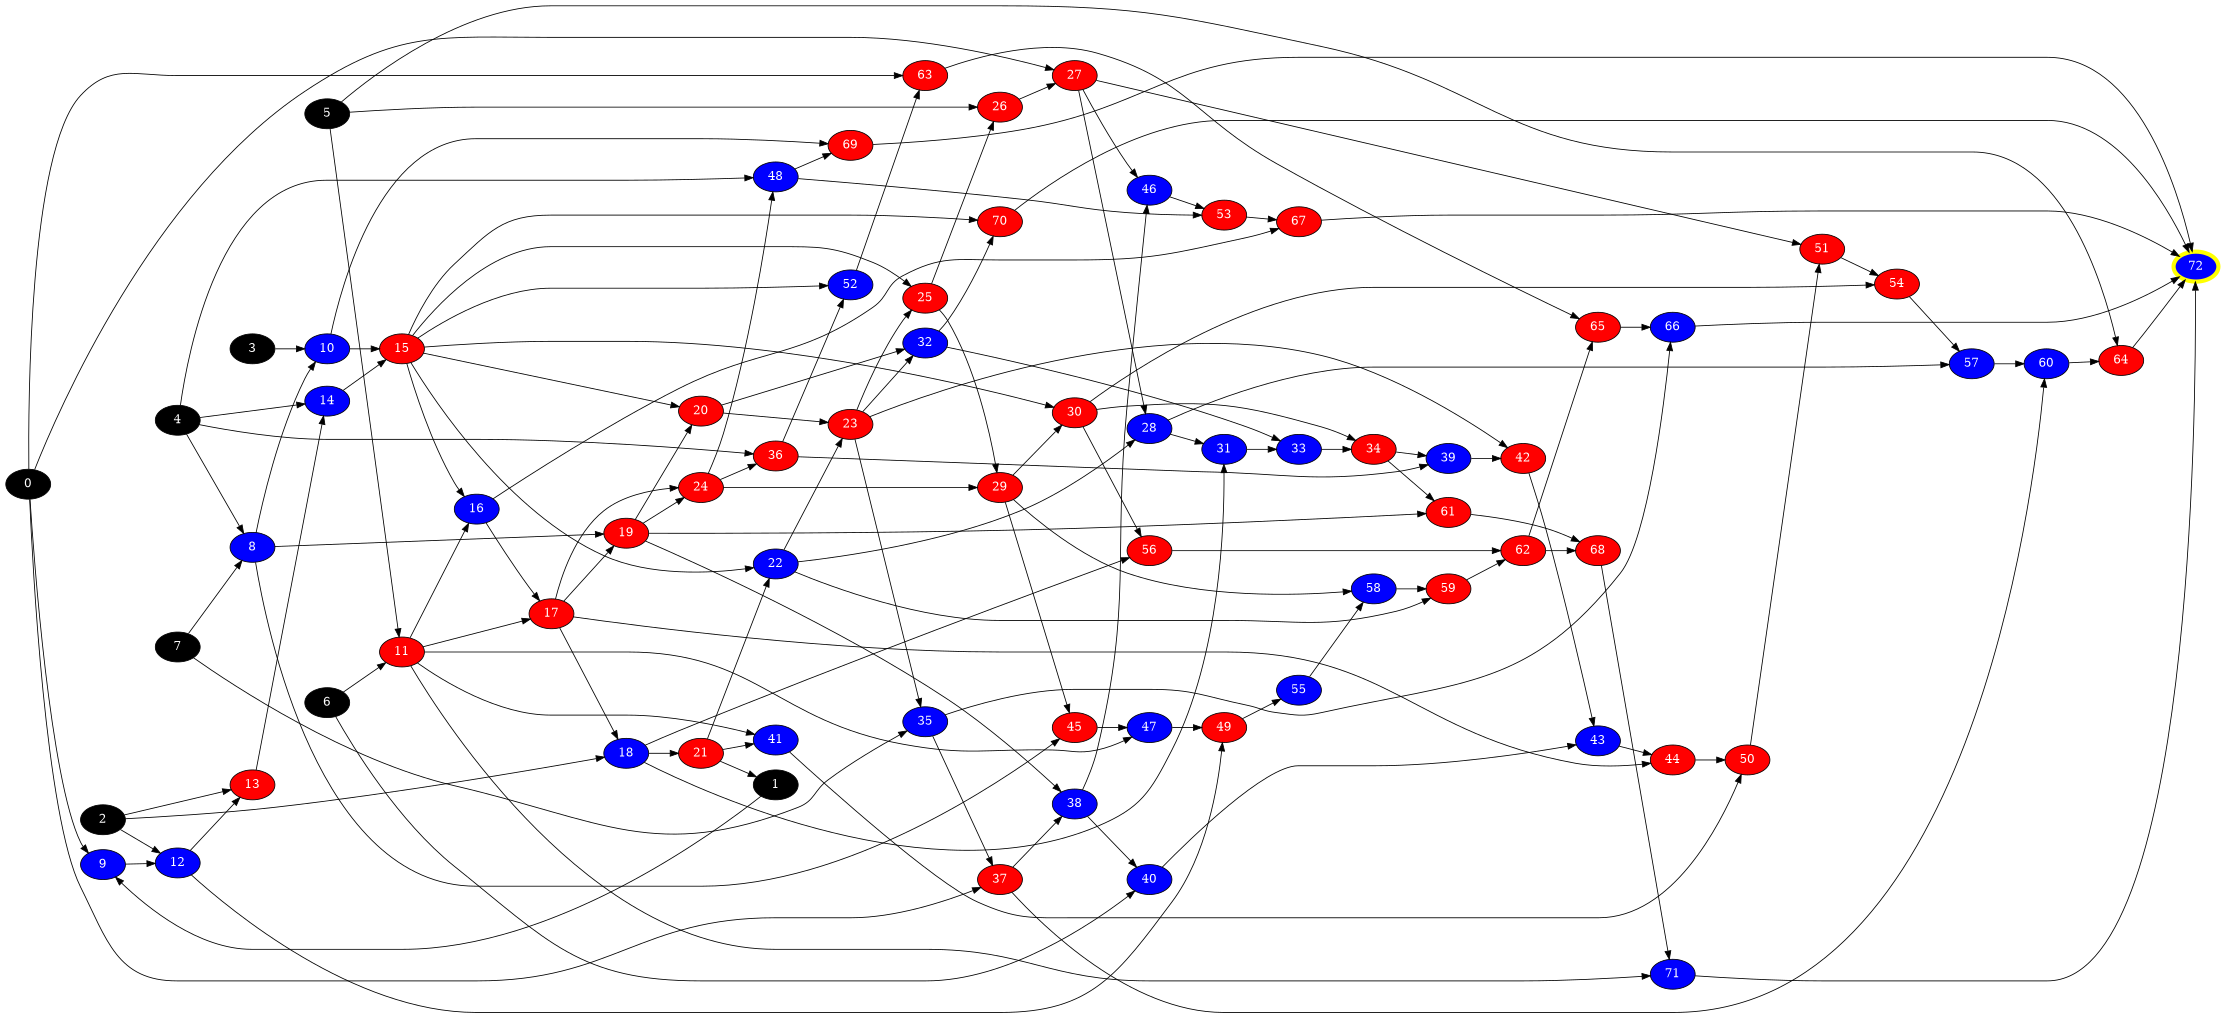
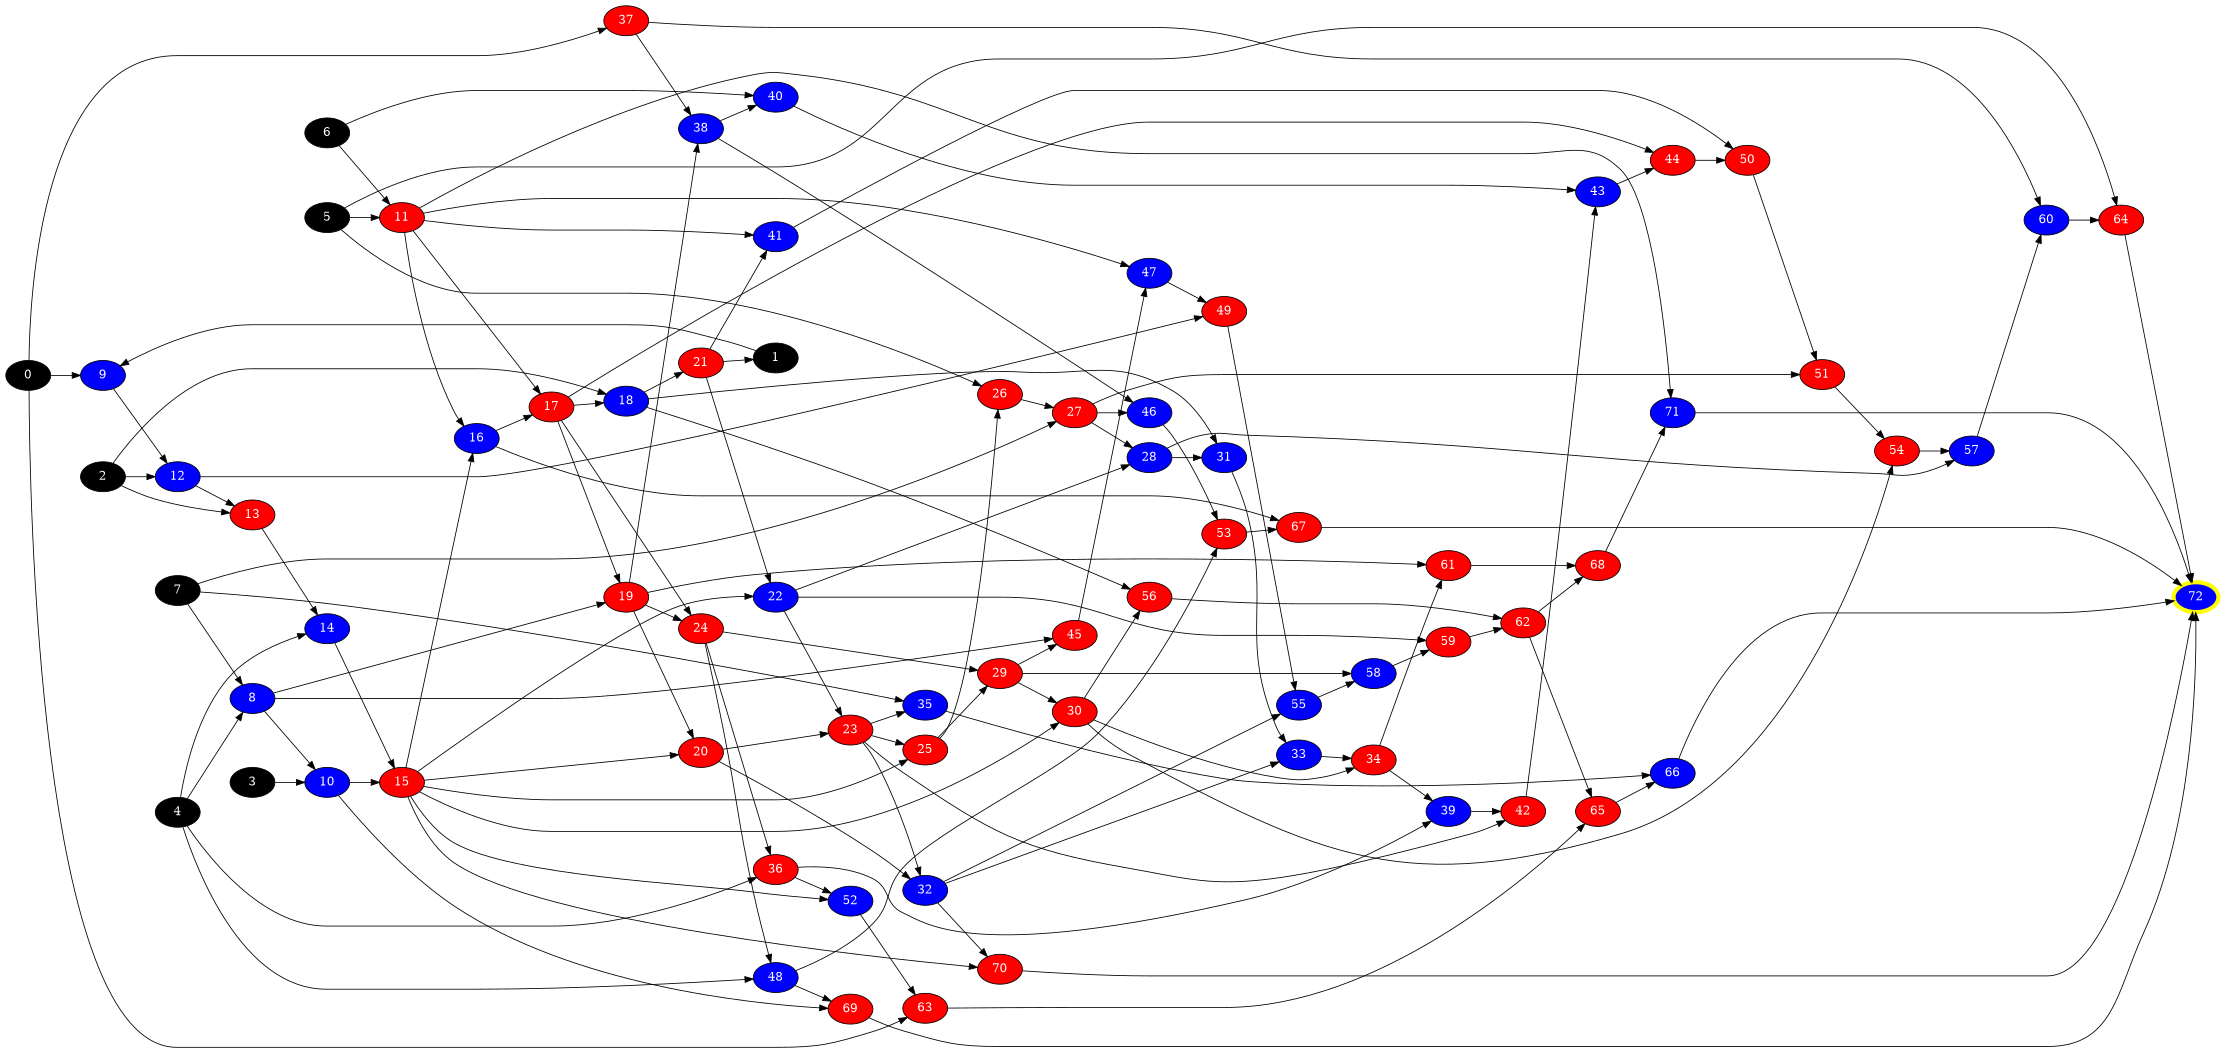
edge "0" -> "27": now "7" -> "27"
edge "35" -> "37": removed
edge "32" -> "55": added
